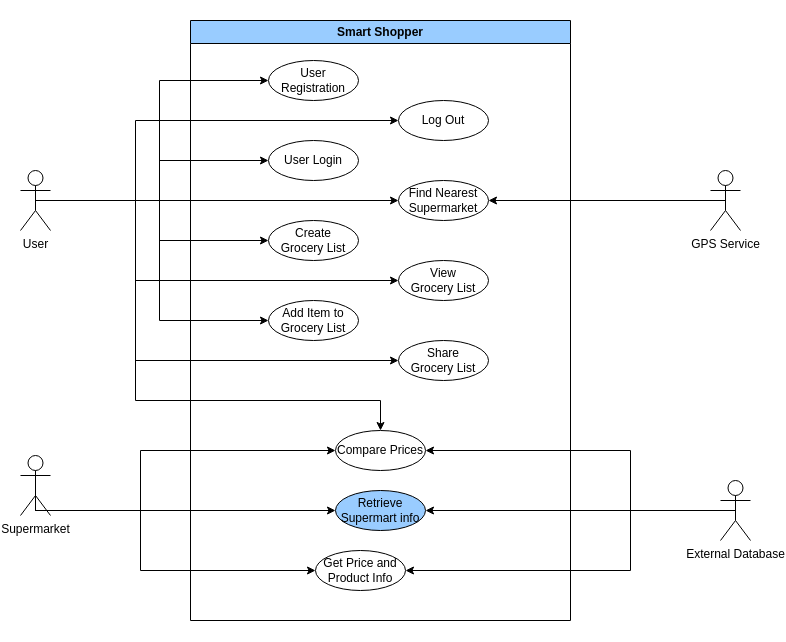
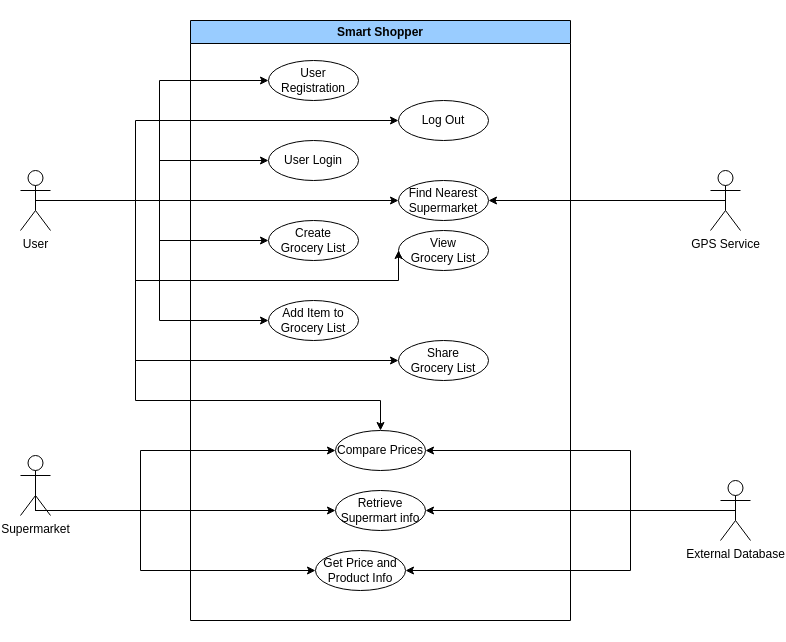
node "View Grocery List": moved (444, 281) -> (444, 251)
node "Retrieve Supermart info": fillcolor #99ccff -> #ffffff
